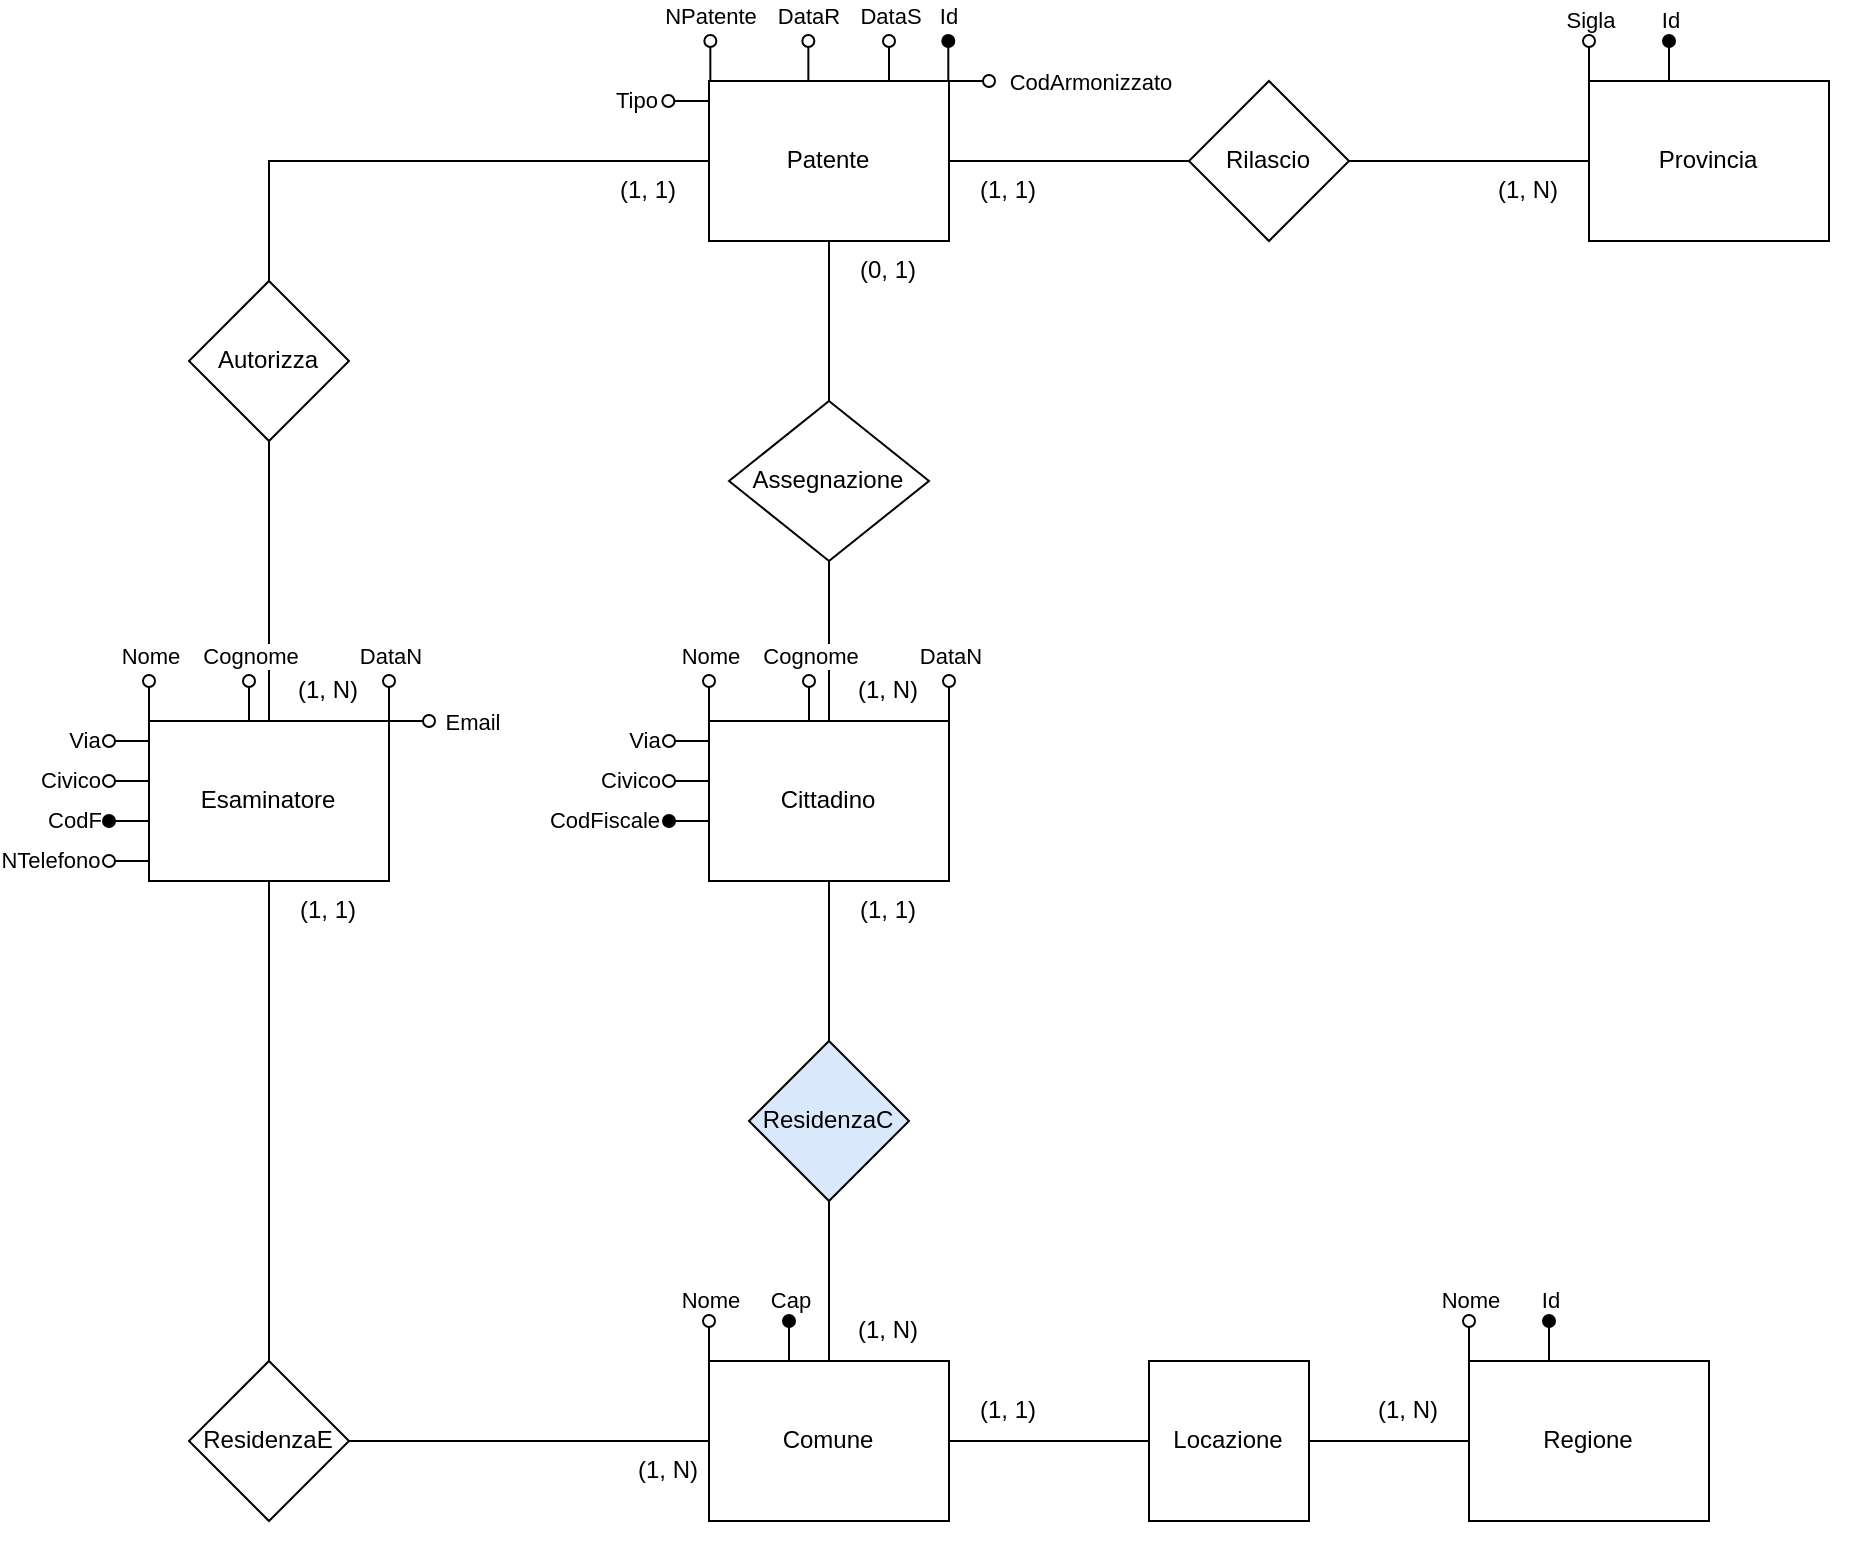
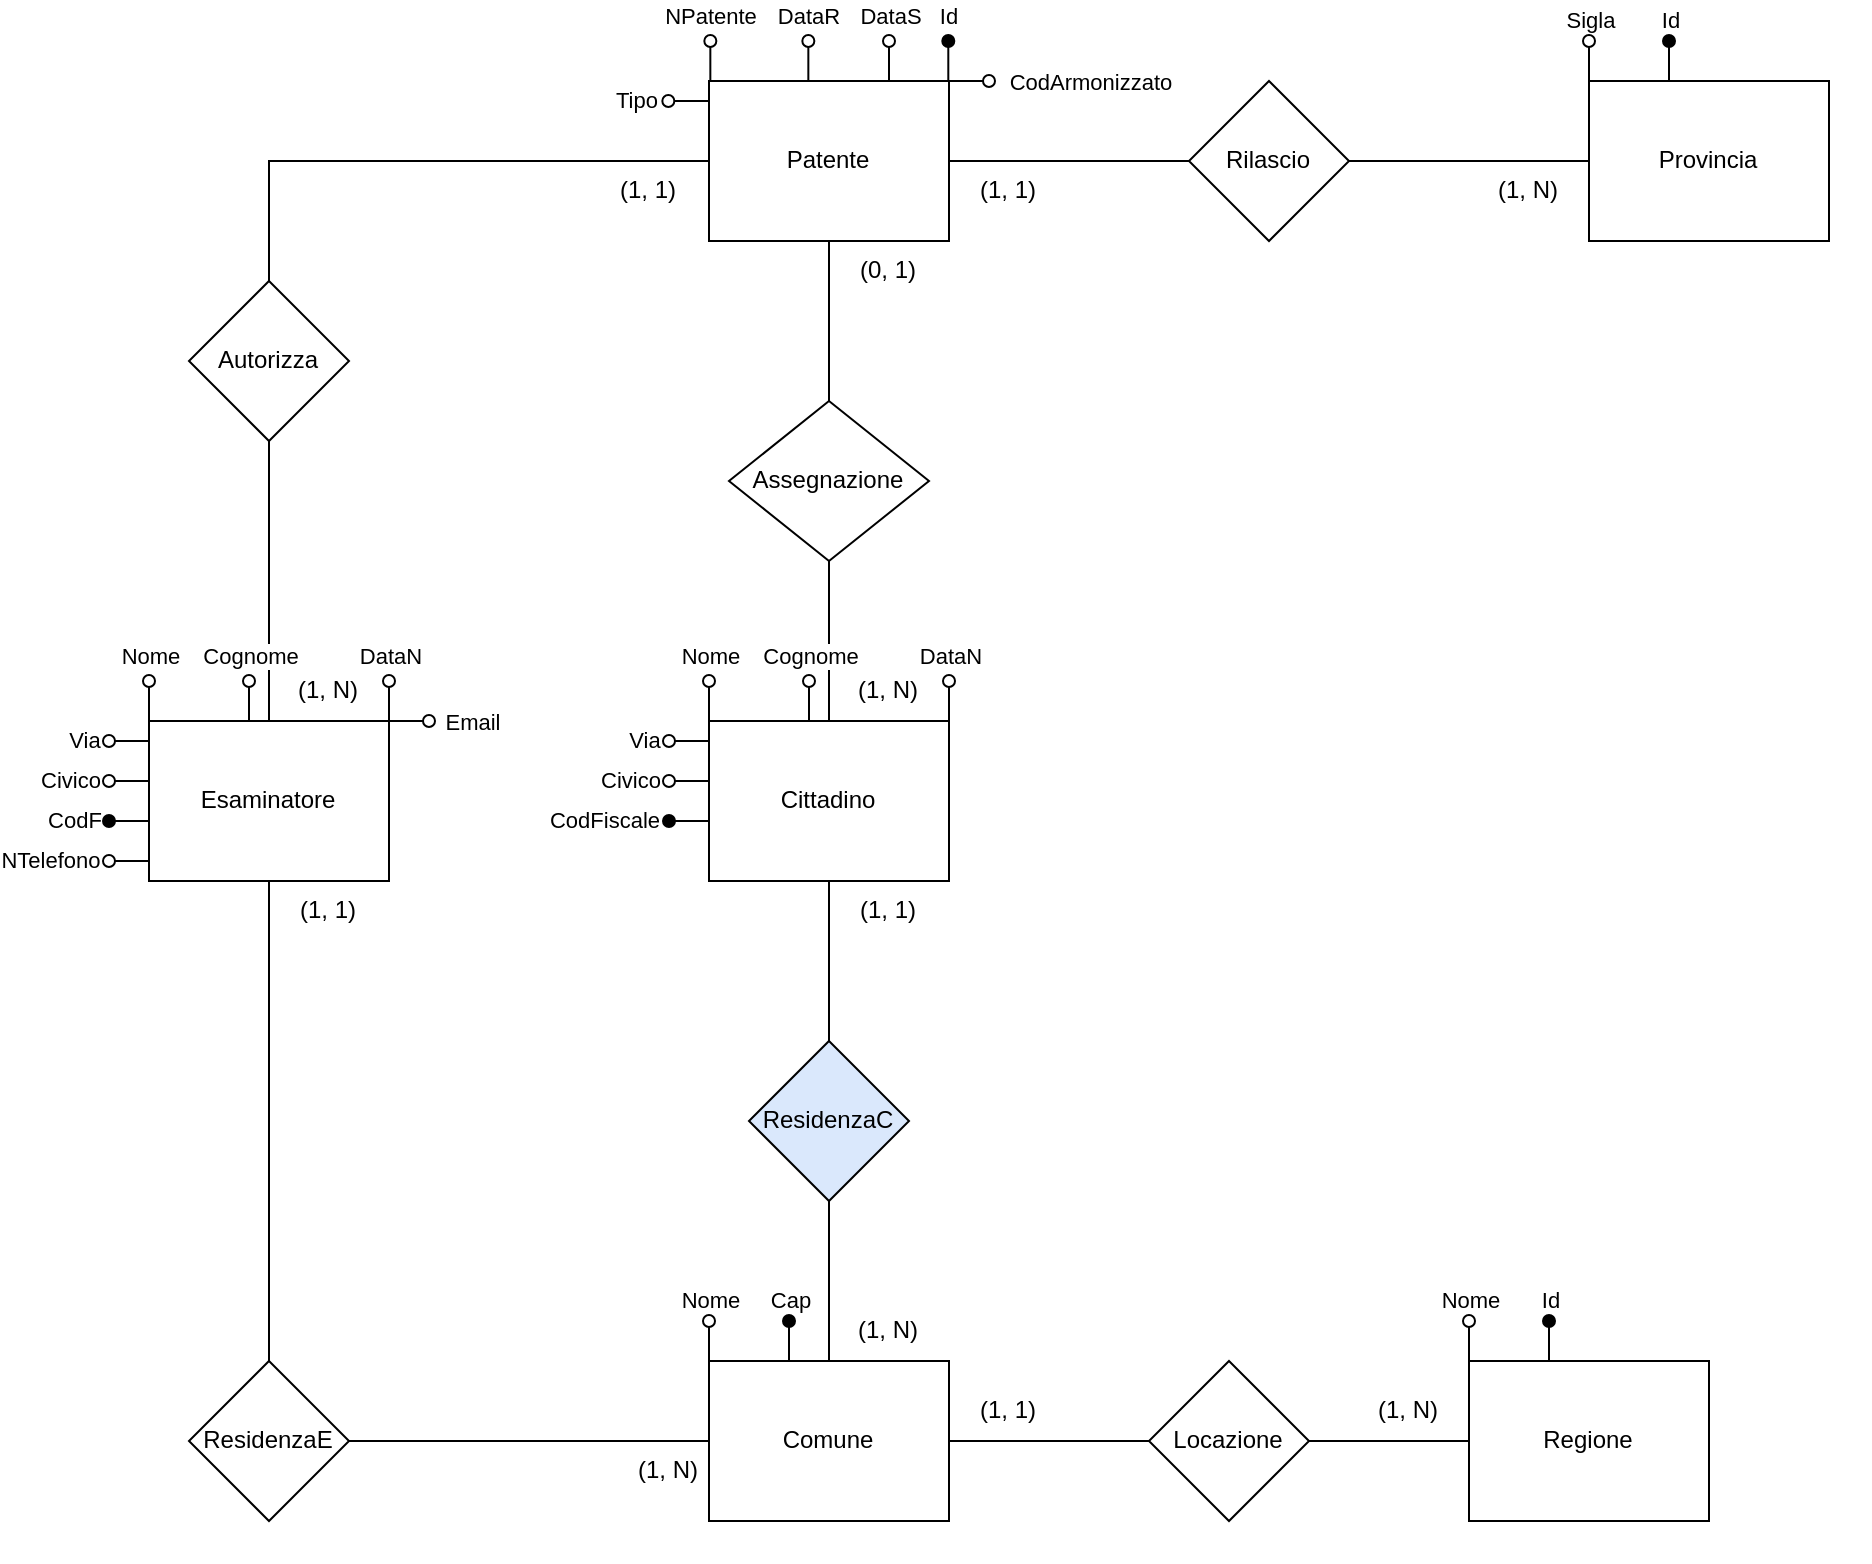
node "Locazione": shape rectangle -> diamond
